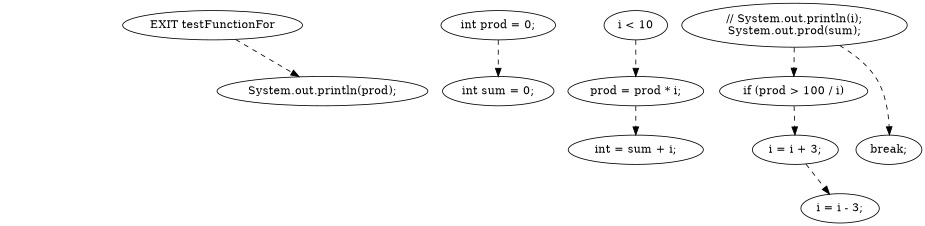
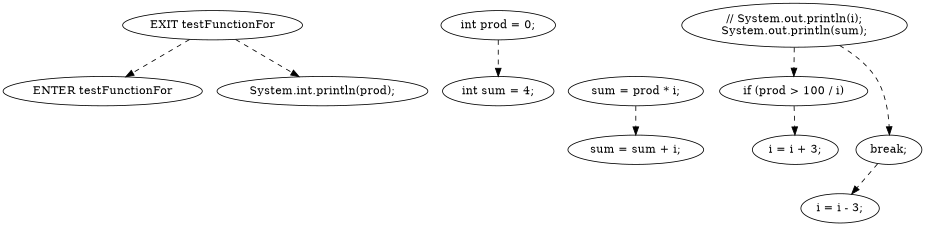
node "i < 10": removed
node "// System.out.println(i); System.out.prod(sum);": label "// System.out.println(i); System.out.prod(sum);" -> "// System.out.println(i); System.out.println(sum);"
node "ENTER testFunctionFor": added
node "System.out.println(prod);": label "System.out.println(prod);" -> "System.int.println(prod);"
node "int sum = 0;": label "int sum = 0;" -> "int sum = 4;"
node "prod = prod * i;": label "prod = prod * i;" -> "sum = prod * i;"
node "int = sum + i;": label "int = sum + i;" -> "sum = sum + i;"
edge "i = i + 3;" -> "i = i - 3;": now "break;" -> "i = i - 3;"
